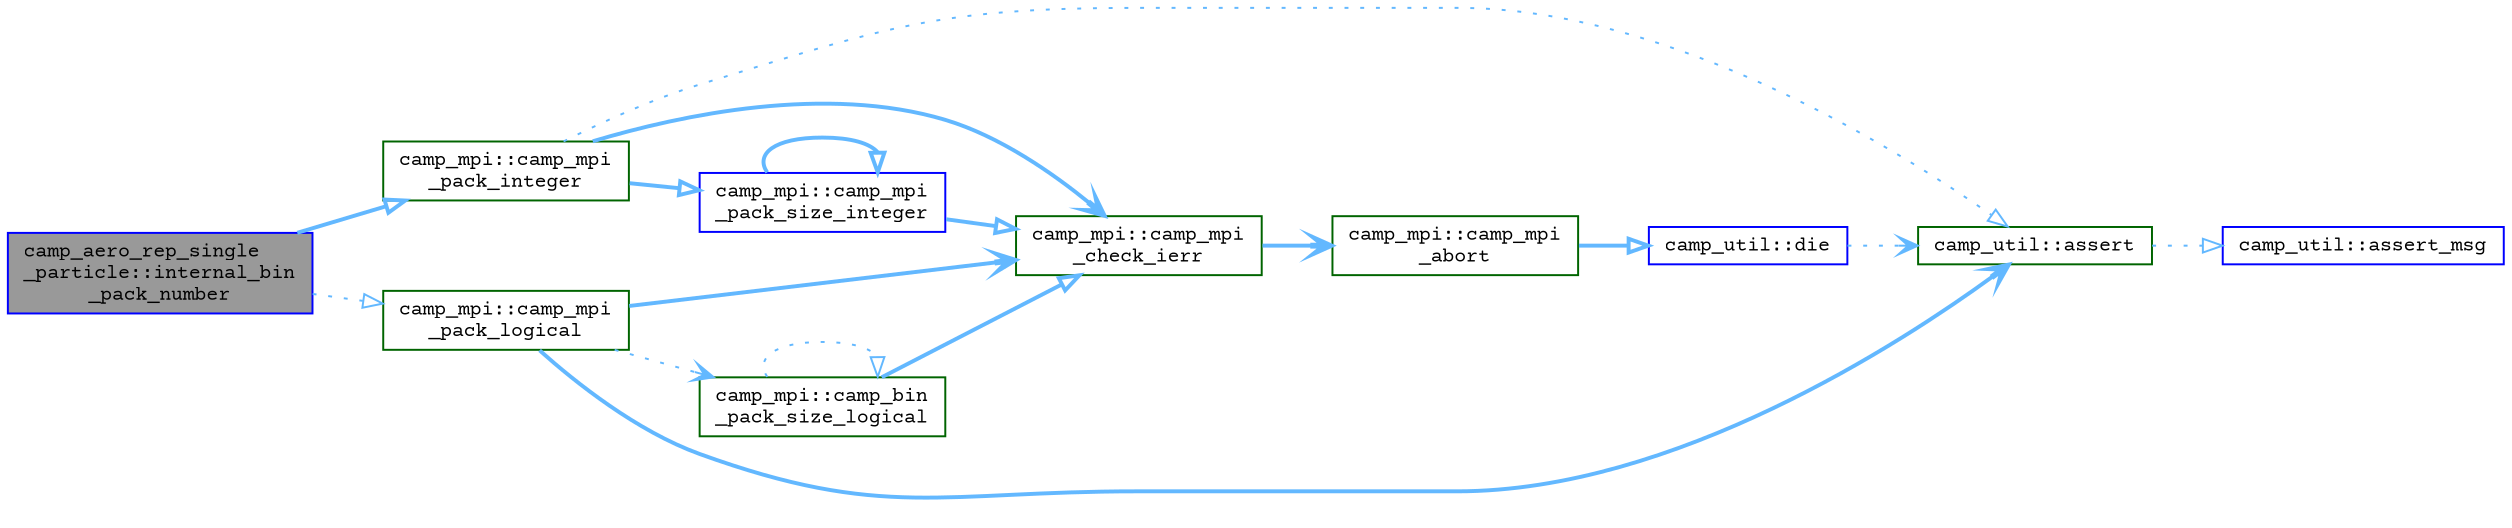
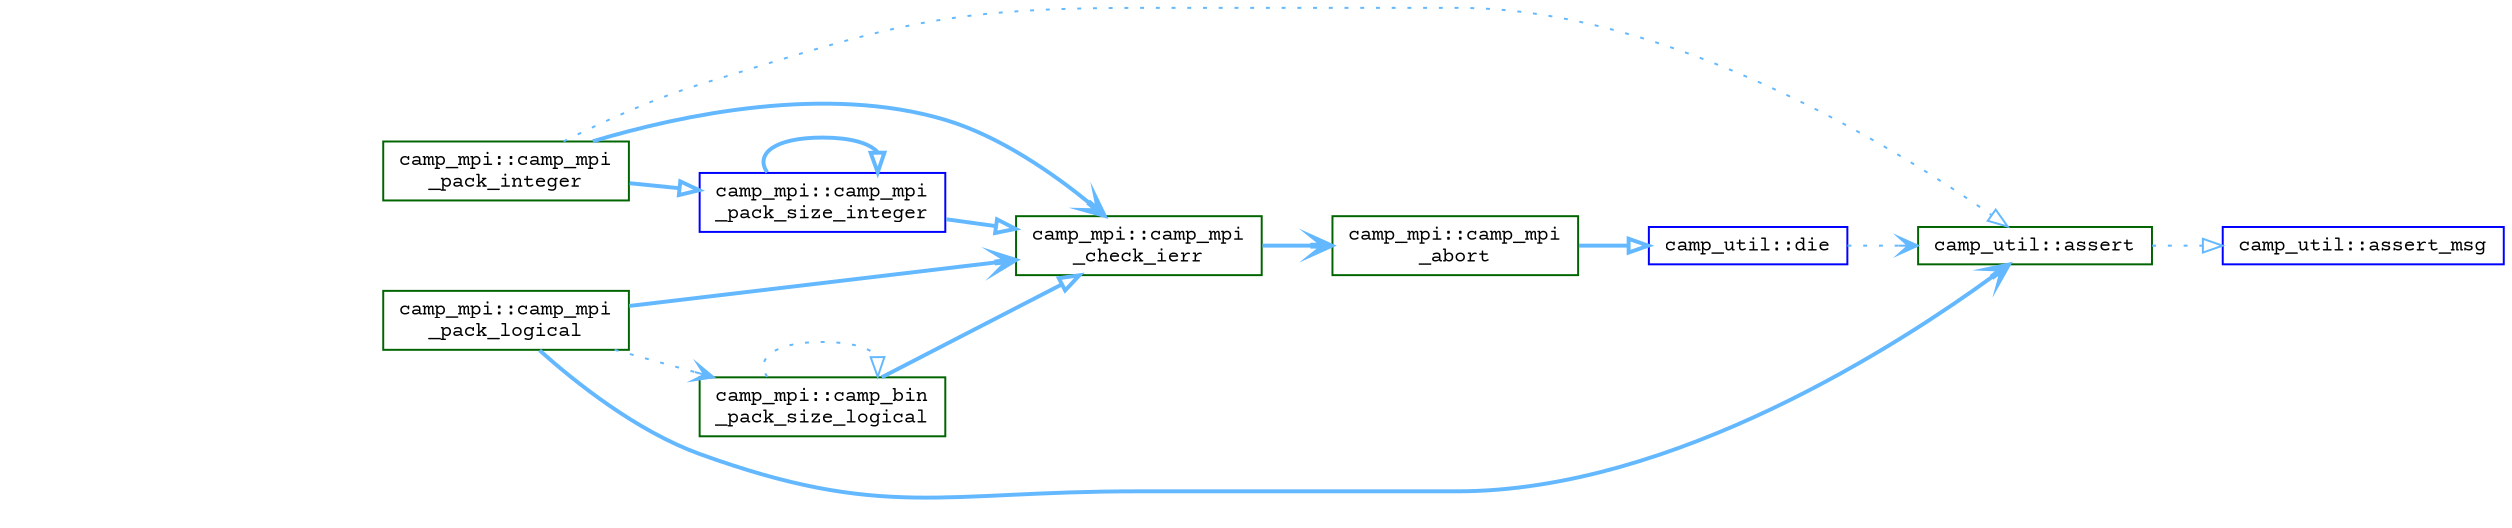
node "camp_aero_rep_single _particle::internal_bin _pack_number": removed
